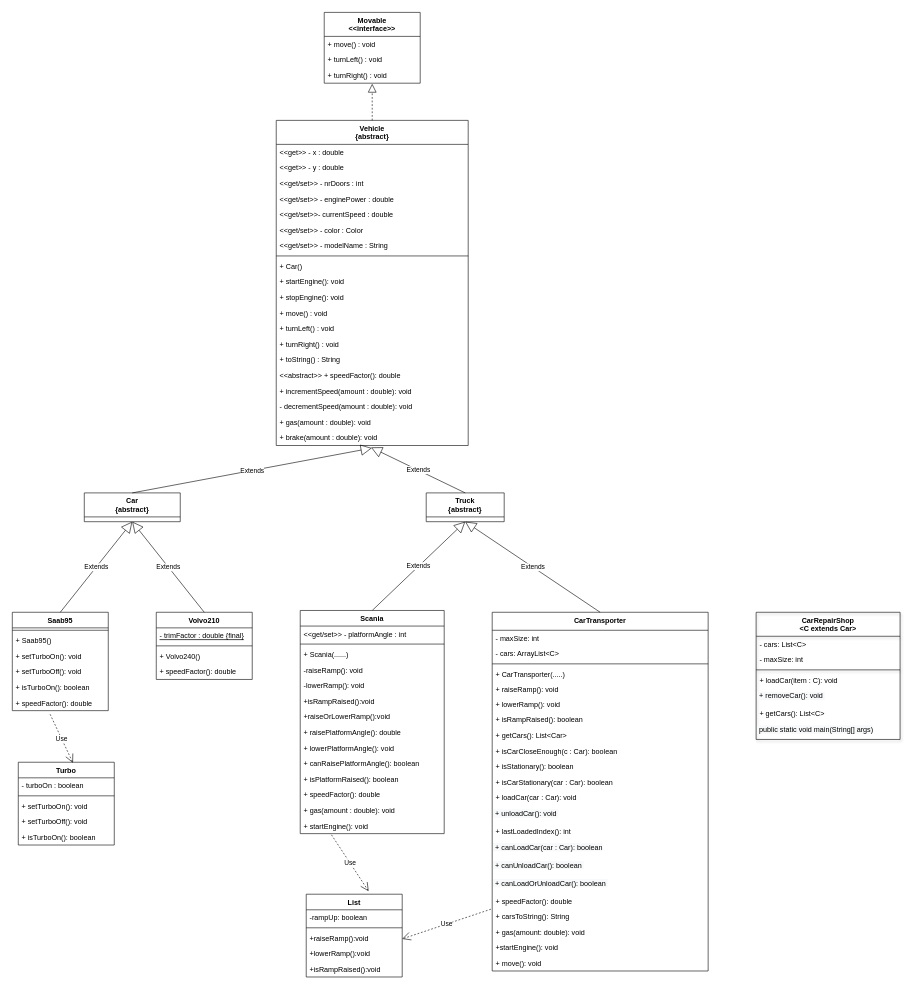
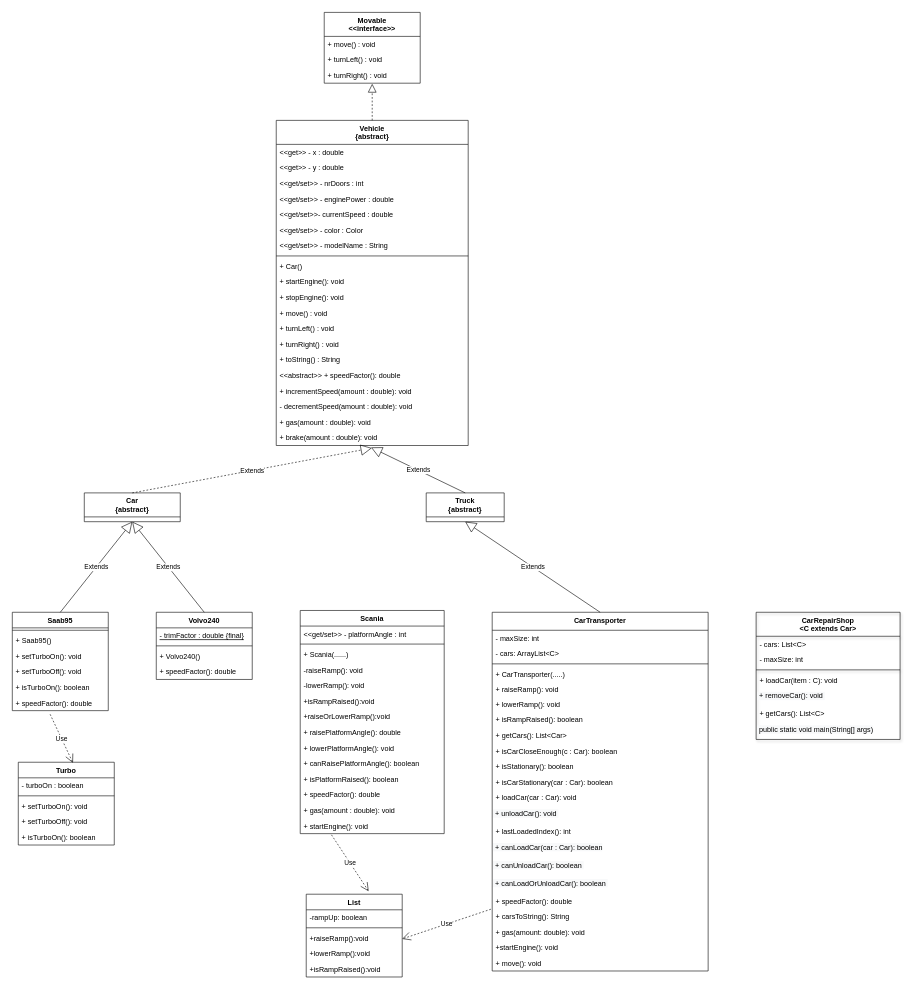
edge "Car {abstract}" -> "+ brake(amount : double): void": style solid -> dashed
edge "Scania" -> "Truck {abstract}": removed, label "Extends"
node "Volvo210": label "Volvo210" -> "Volvo240"
